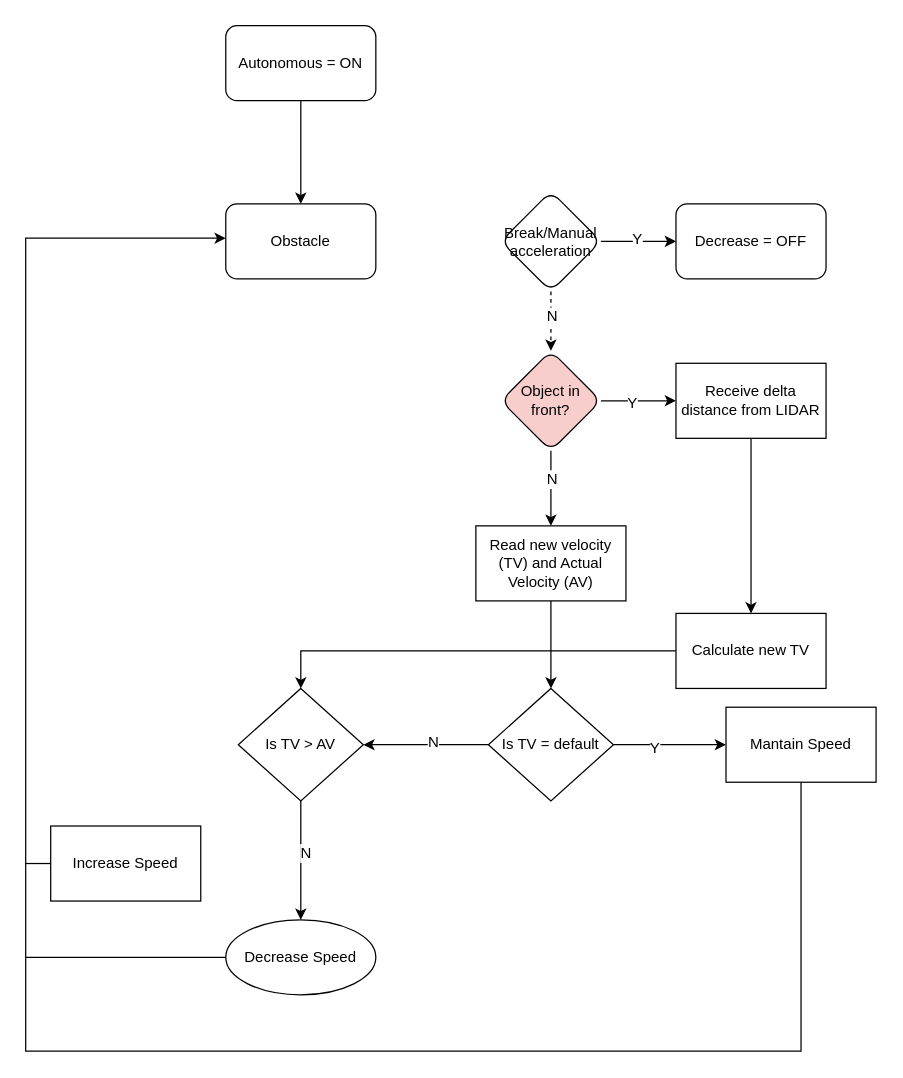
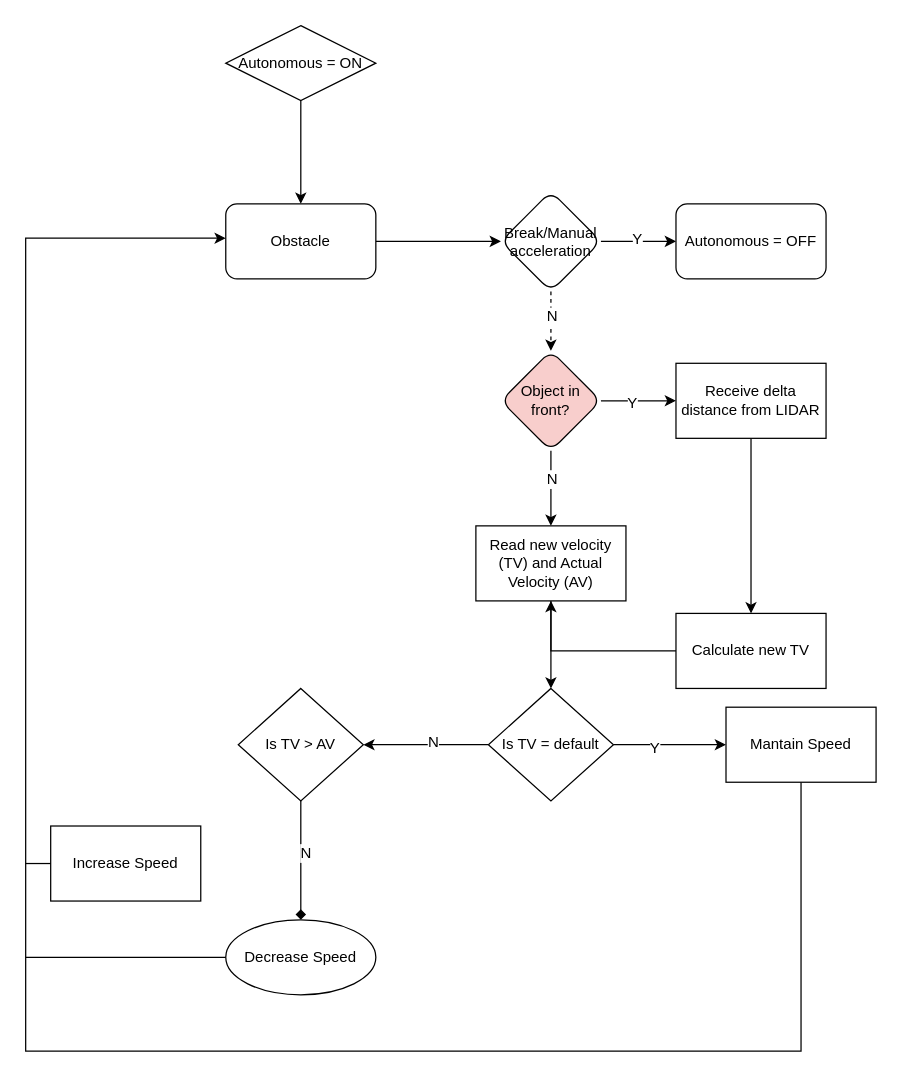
node "Autonomous = ON": shape rounded rectangle -> diamond
edge "Obstacle" -> "Break/Manual acceleration": added
node "Decrease = OFF": label "Decrease = OFF" -> "Autonomous = OFF"
edge "Calculate new TV" -> "Is TV > AV": now "Calculate new TV" -> "Read new velocity (TV) and Actual Velocity (AV)"
edge "Is TV > AV" -> "Decrease Speed": arrowhead classic -> diamond
